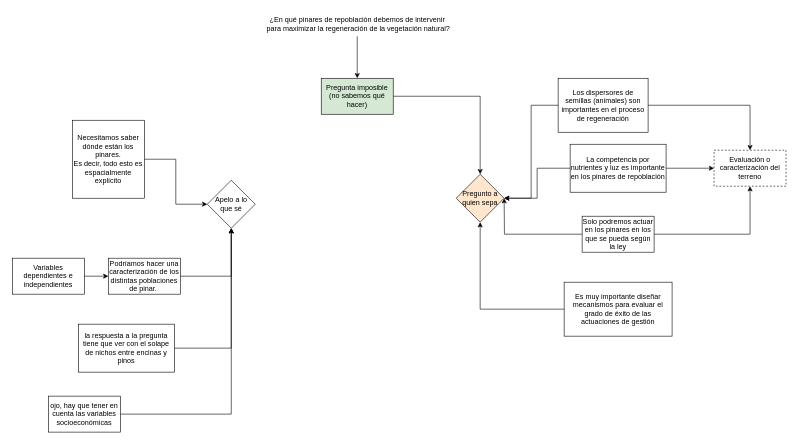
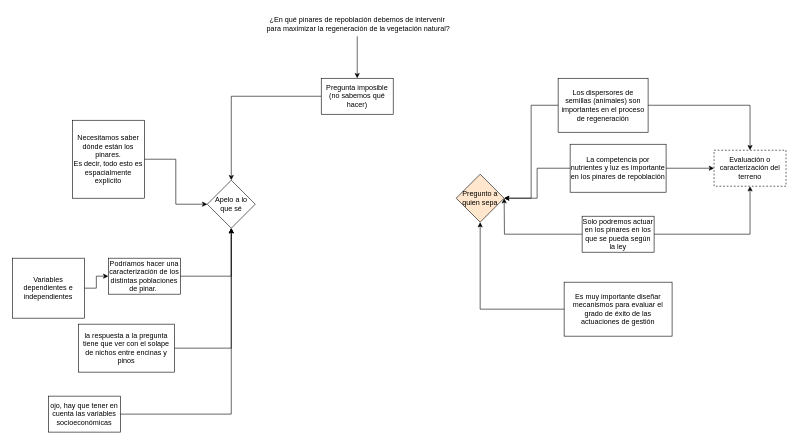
node "Pregunta imposible (no sabemos qué hacer)": fillcolor #d5e8d4 -> #ffffff
edge "Pregunta imposible (no sabemos qué hacer)" -> "Pregunto a quien sepa": now "Pregunta imposible (no sabemos qué hacer)" -> "Apelo a lo que sé"
node "Variables dependientes e independientes": size 72x36 -> 72x60
